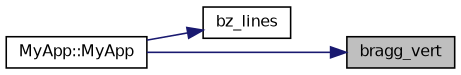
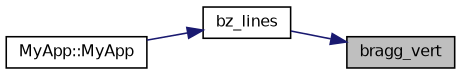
edge "MyApp::MyApp" -> "bragg_vert": now "bz_lines" -> "bragg_vert"
